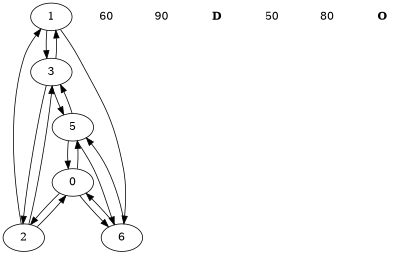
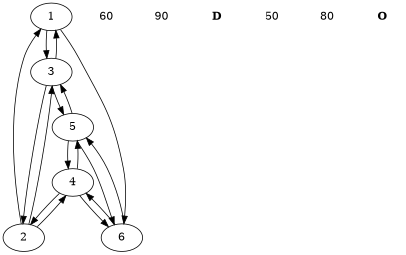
node "0": label "0" -> "4"
